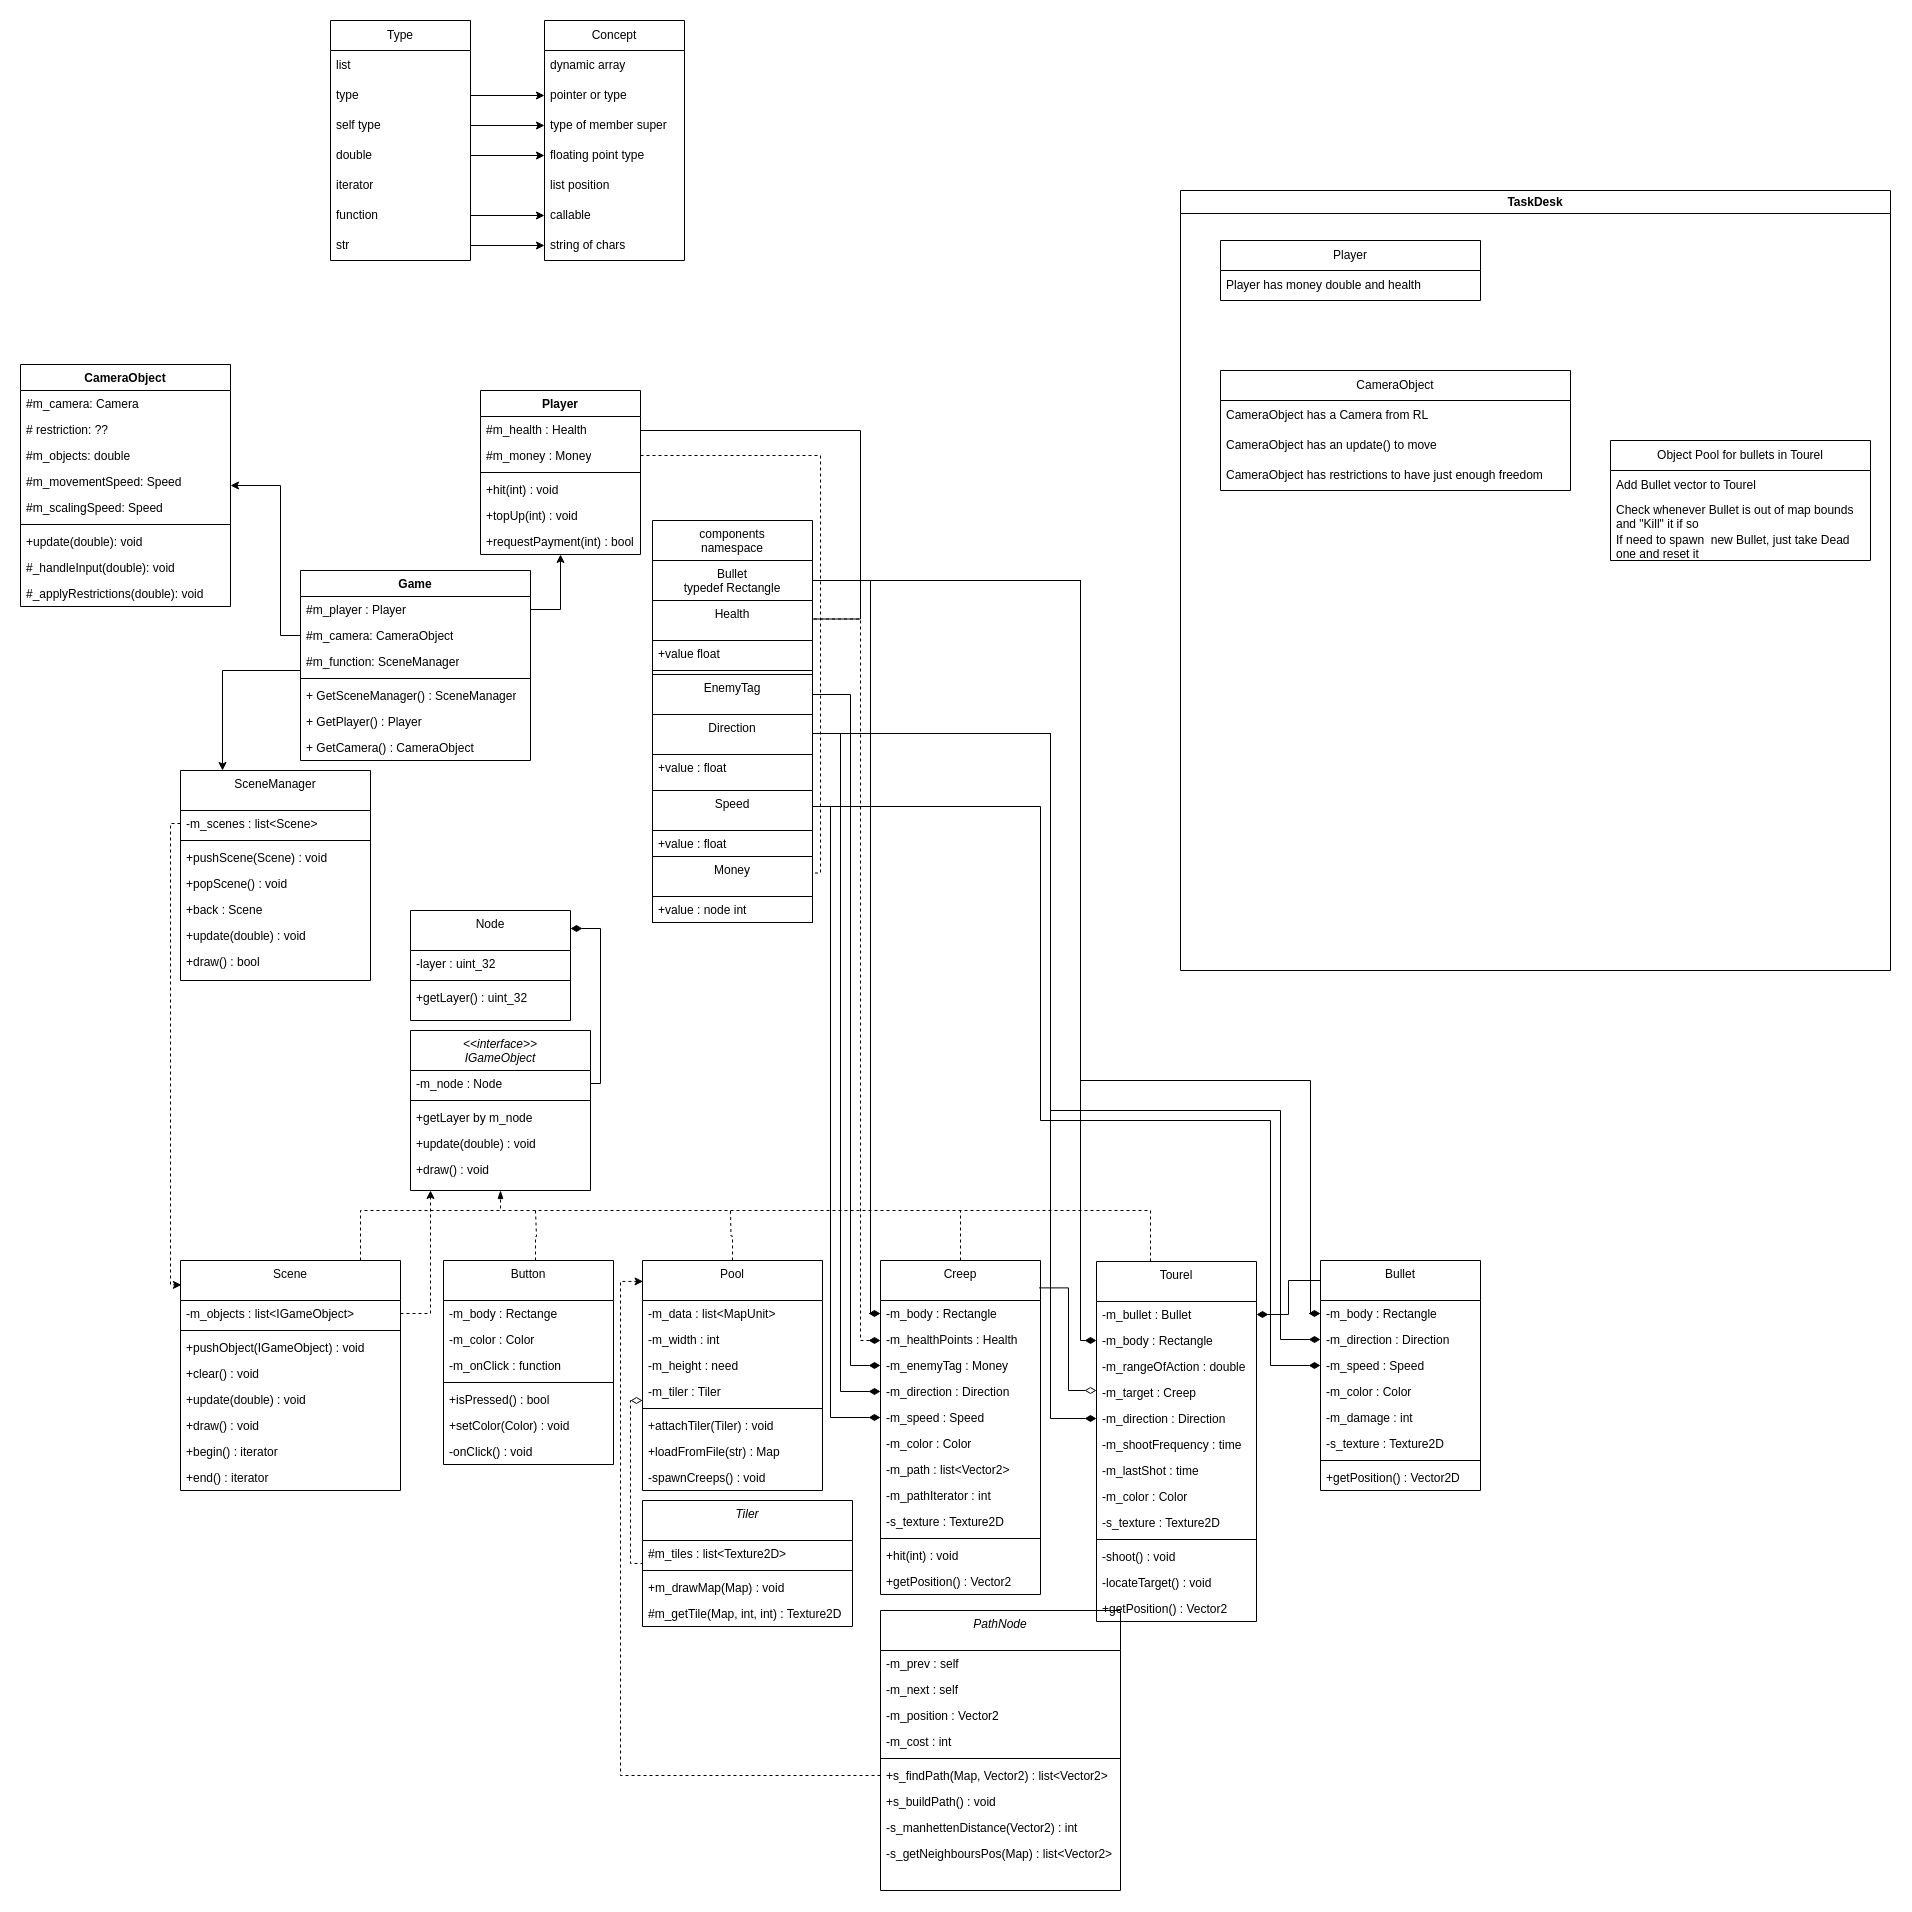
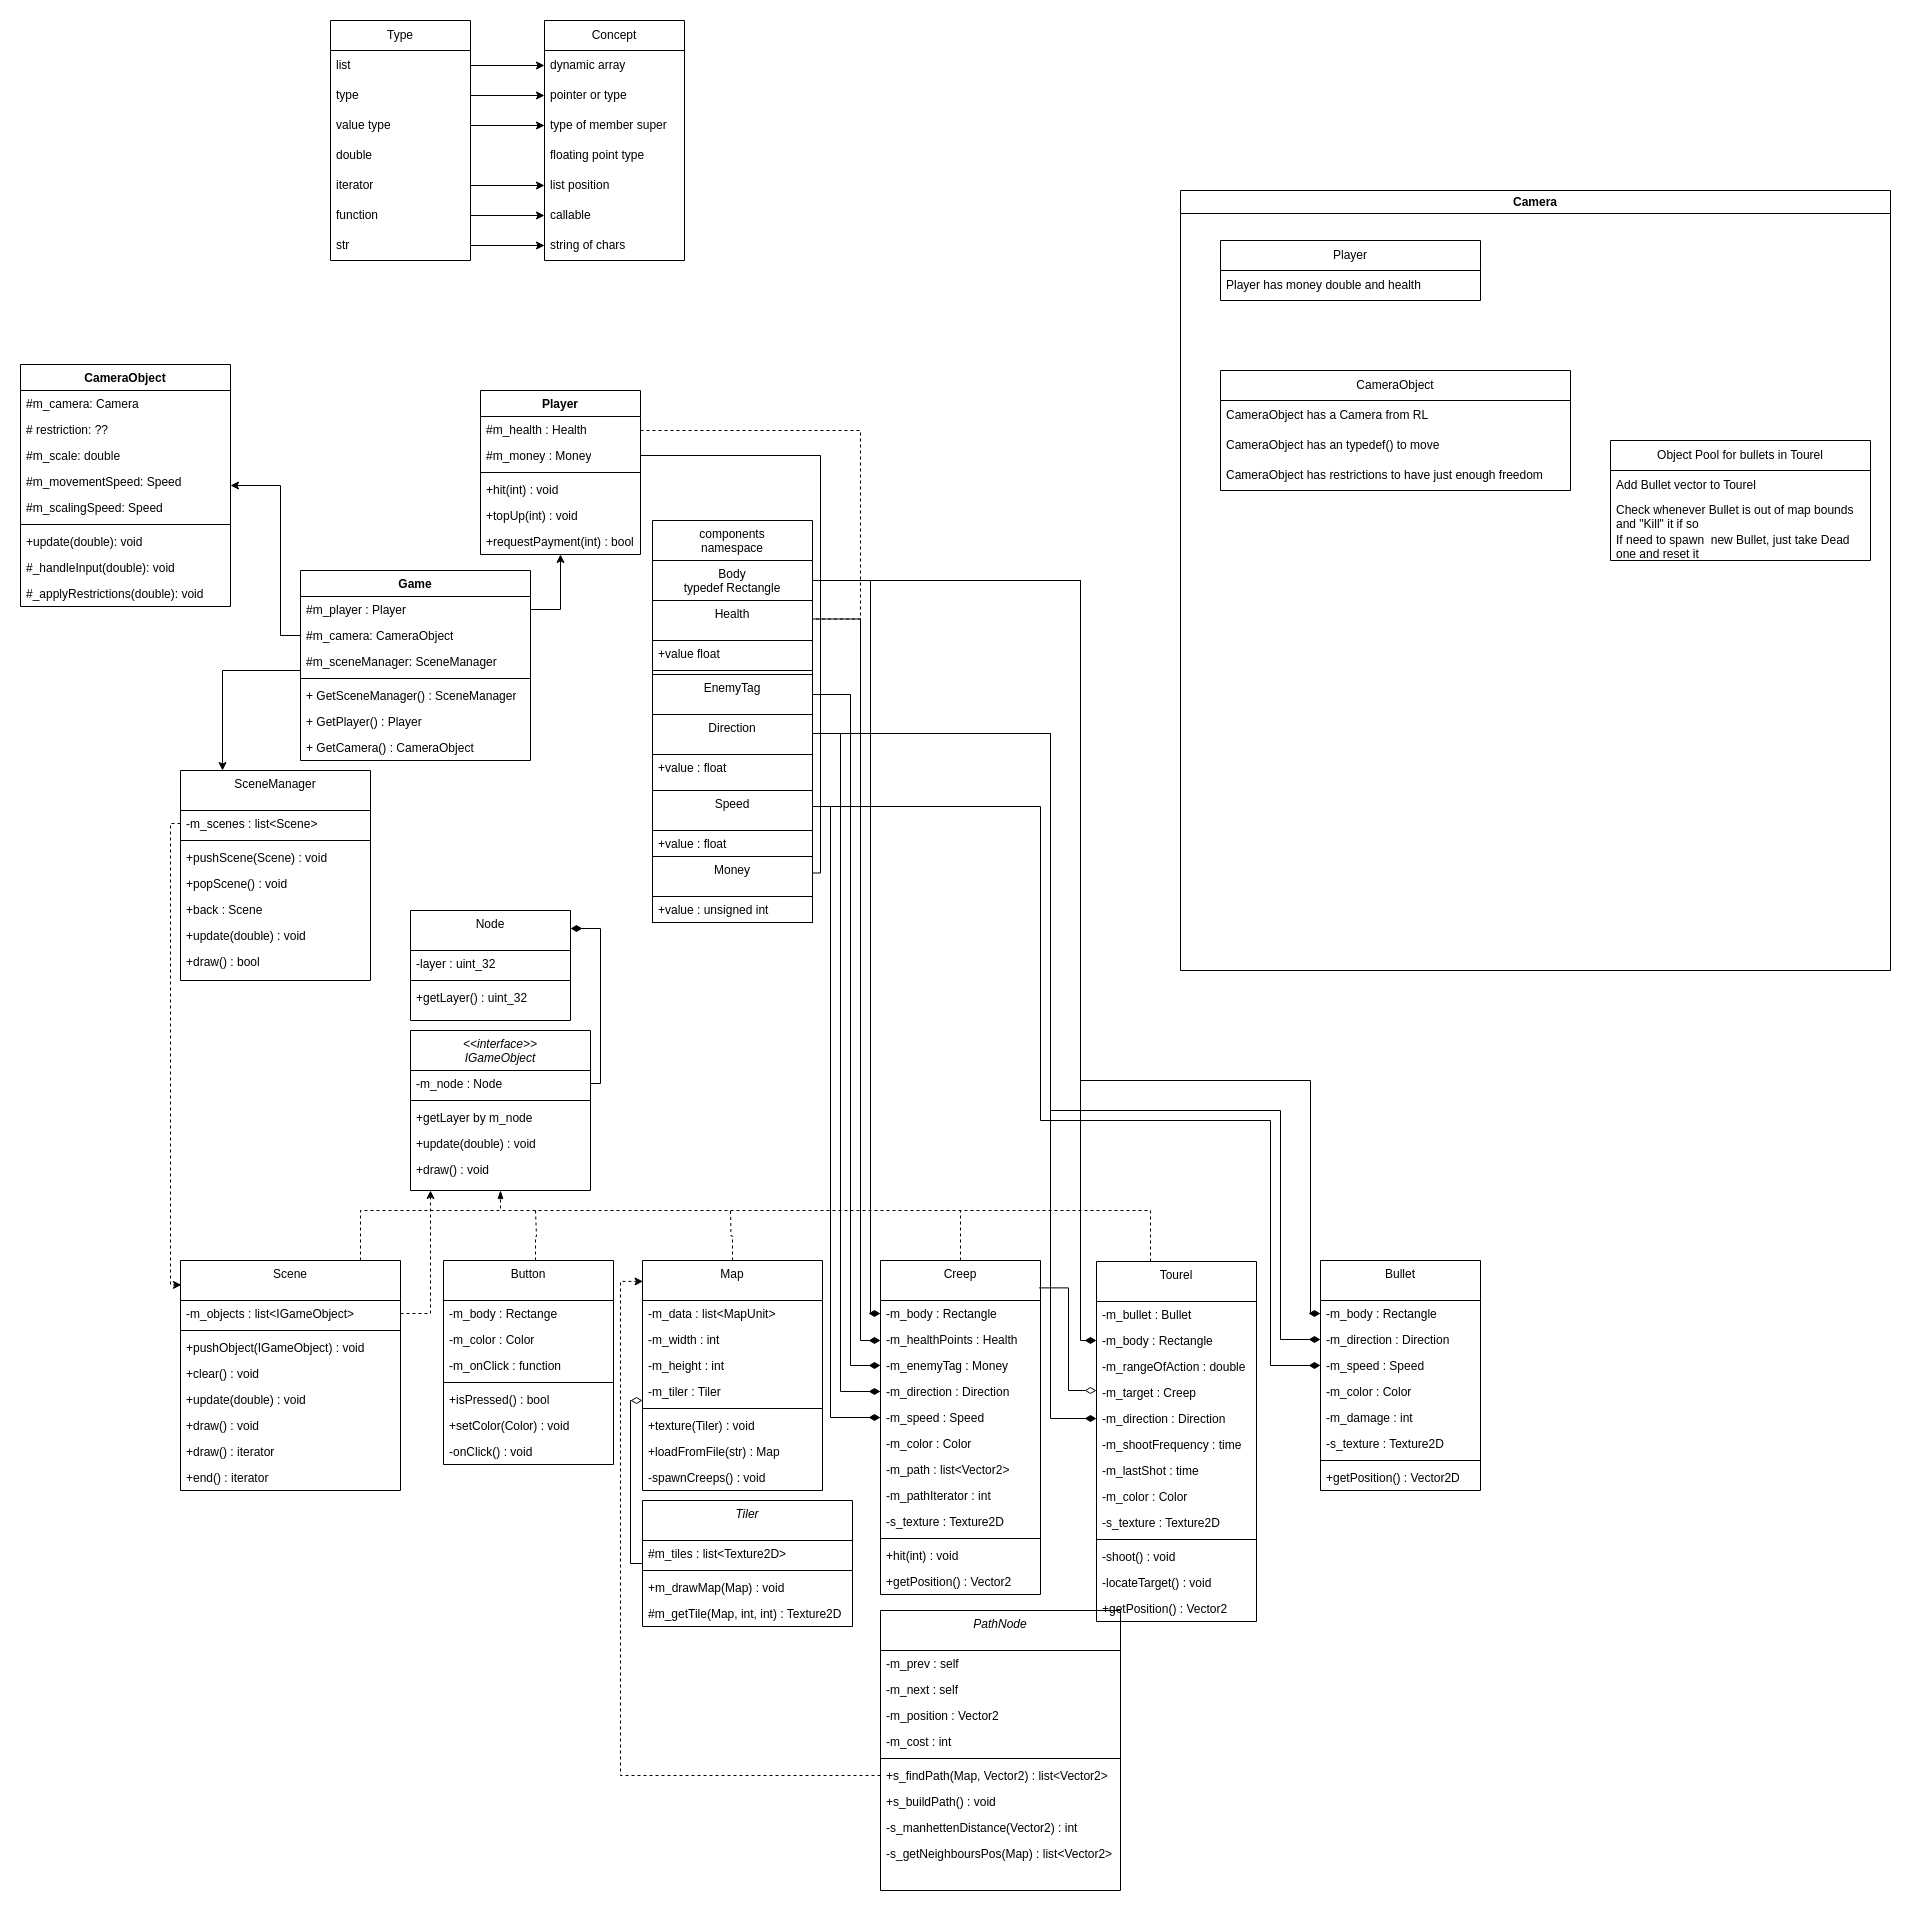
edge "list" -> "dynamic array": added
node "self type": label "self type" -> "value type"
edge "double" -> "floating point type": removed
edge "iterator" -> "list position": added
node "TaskDesk": label "TaskDesk" -> "Camera"
edge "#m_health : Health" -- "Health": style solid -> dashed
node "CameraObject has an update() to move": label "CameraObject has an update() to move" -> "CameraObject has an typedef() to move"
node "#m_objects: double": label "#m_objects: double" -> "#m_scale: double"
node "Bullet typedef Rectangle": label "Bullet typedef Rectangle" -> "Body typedef Rectangle"
edge "#m_money : Money" -- "Money": style dashed -> solid
node "#m_function: SceneManager": label "#m_function: SceneManager" -> "#m_sceneManager: SceneManager"
node "+value : node int": label "+value : node int" -> "+value : unsigned int"
edge "Health" -> "-m_healthPoints : Health": style dashed -> solid
node "Pool": label "Pool" -> "Map"
edge "Bullet" -> "-m_bullet : Bullet": removed
node "-m_height : need": label "-m_height : need" -> "-m_height : int"
node "+attachTiler(Tiler) : void": label "+attachTiler(Tiler) : void" -> "+texture(Tiler) : void"
node "+begin() : iterator": label "+begin() : iterator" -> "+draw() : iterator"
edge "Tiler" -> "-m_tiler : Tiler": style dashed -> solid
